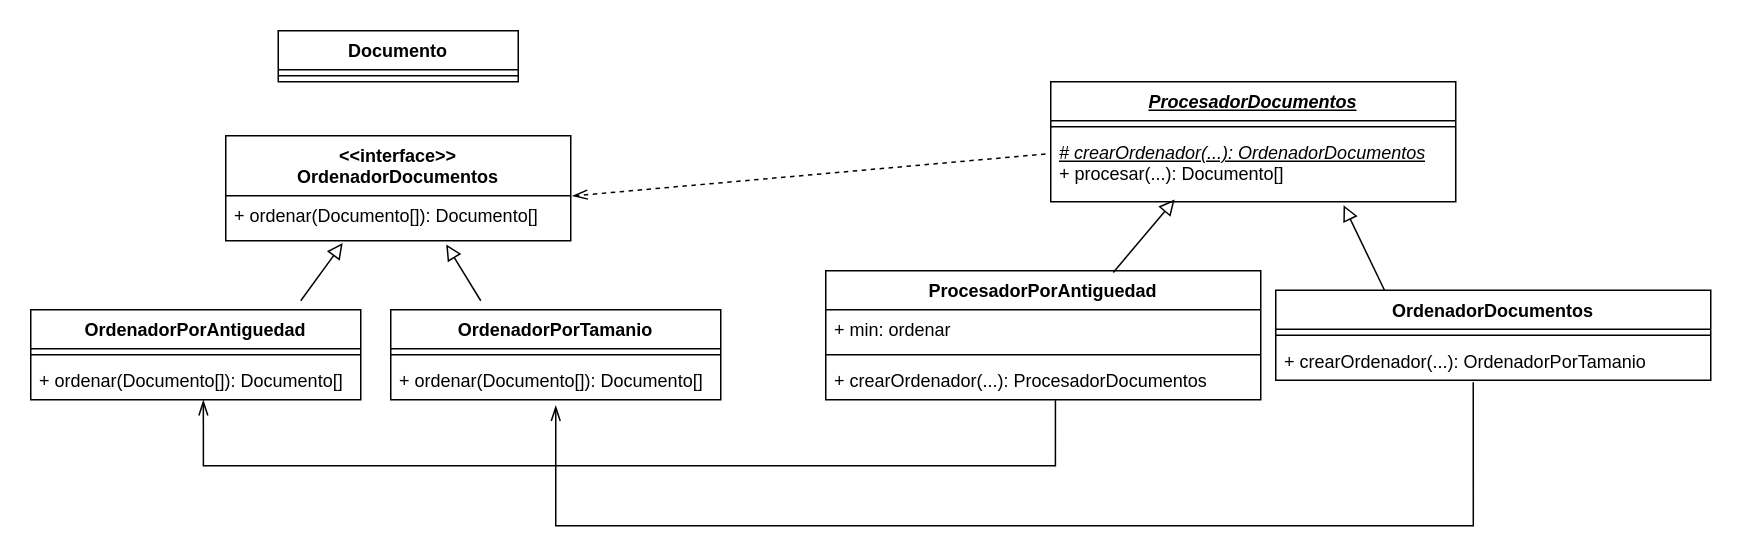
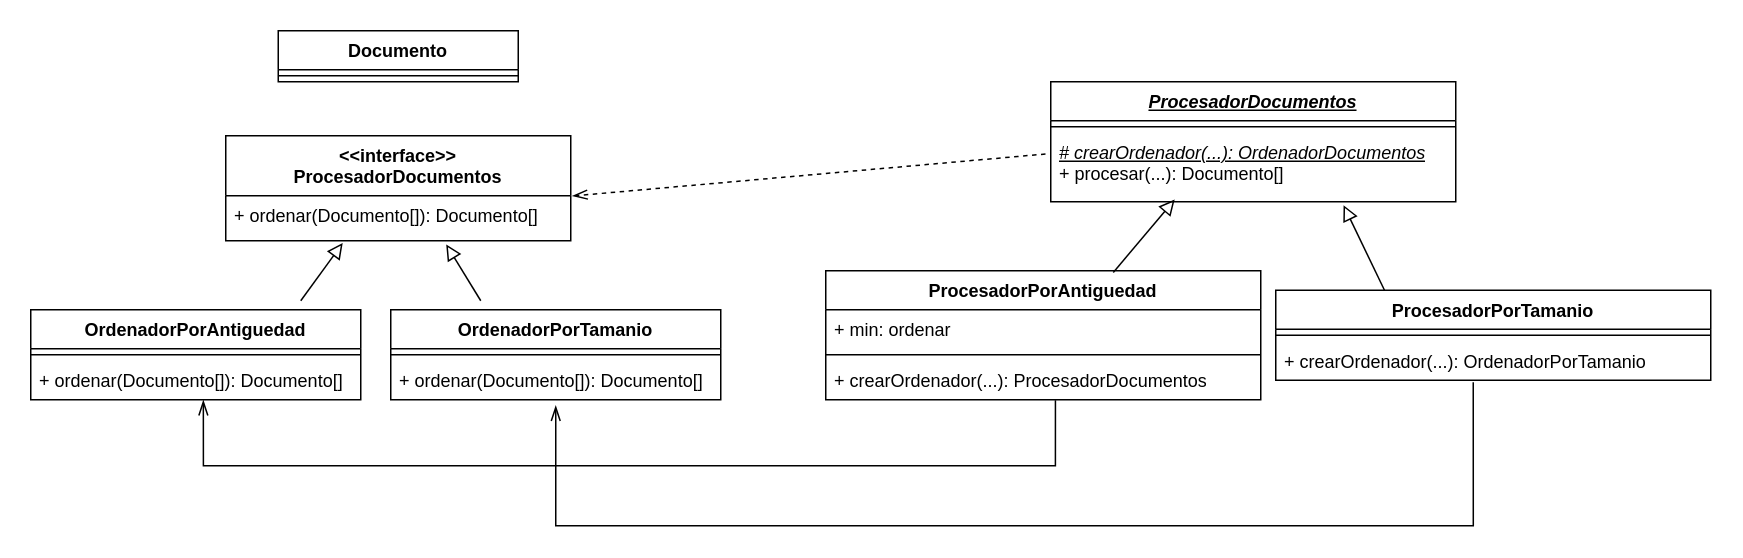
node "<<interface>> OrdenadorDocumentos": label "<<interface>> OrdenadorDocumentos" -> "<<interface>> ProcesadorDocumentos"
node "OrdenadorDocumentos": label "OrdenadorDocumentos" -> "ProcesadorPorTamanio"
